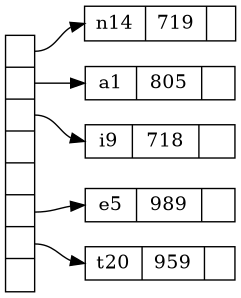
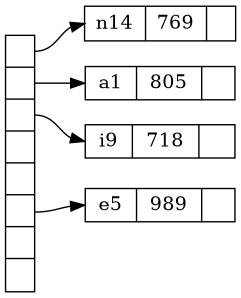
node "n14": text "719" -> "769"
node "t20": removed
